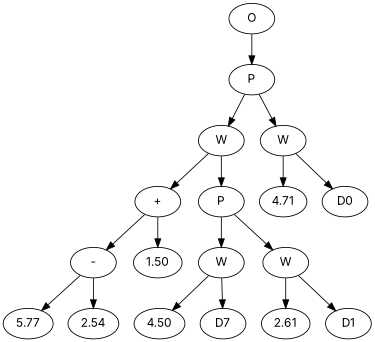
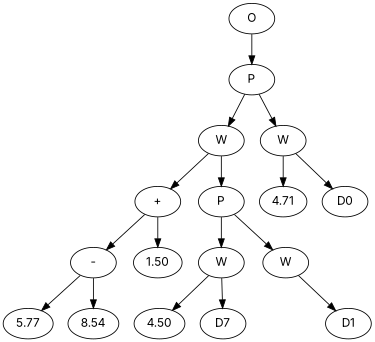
node "2.54": label "2.54" -> "8.54"
node "2.61": removed
